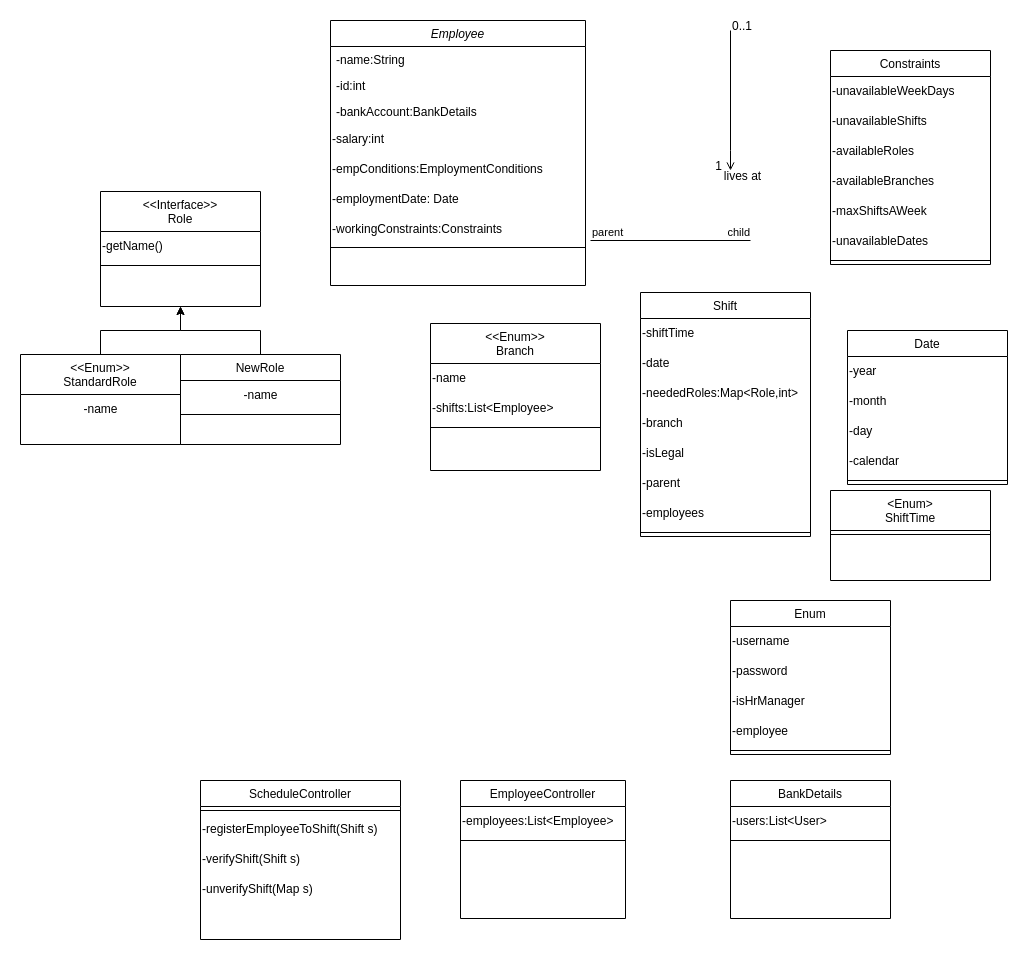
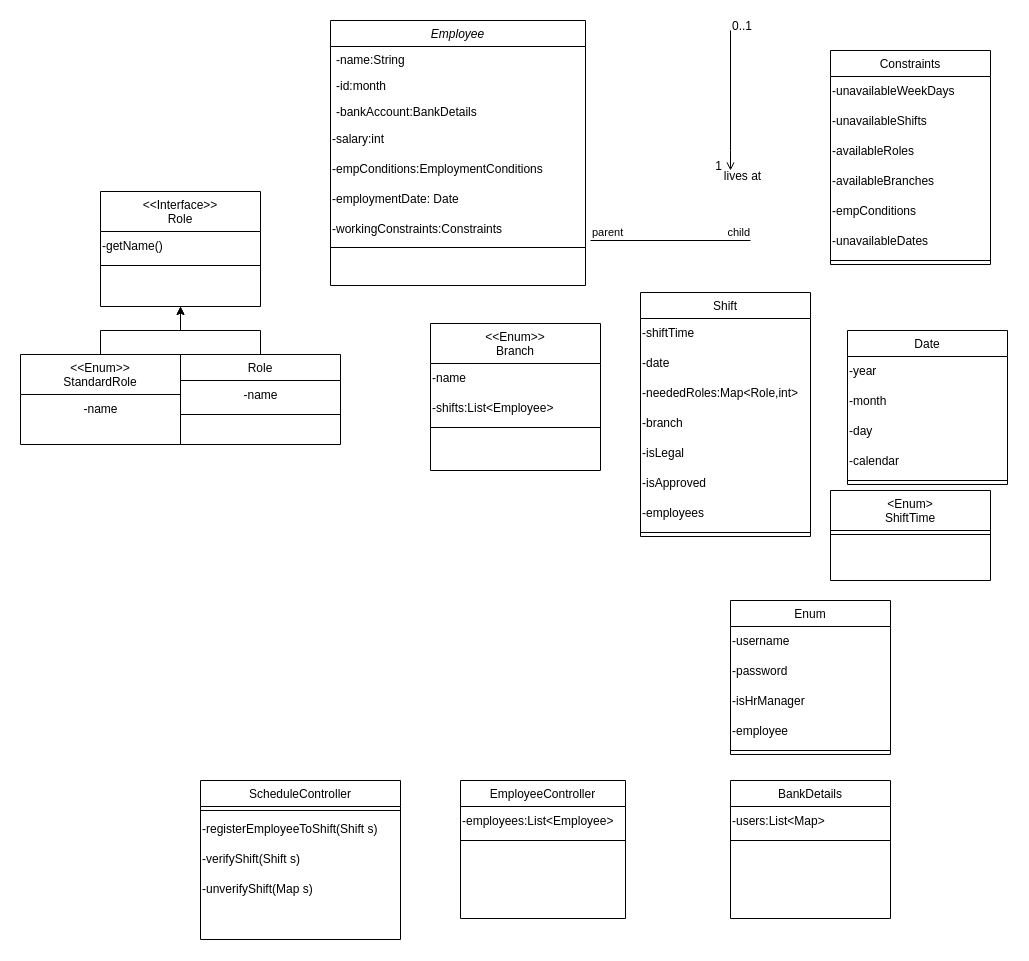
node "-id:int": label "-id:int" -> "-id:month"
node "-maxShiftsAWeek": label "-maxShiftsAWeek" -> "-empConditions"
node "NewRole": label "NewRole" -> "Role"
node "-parent": label "-parent" -> "-isApproved"
node "-users:List<User>": label "-users:List<User>" -> "-users:List<Map>"
